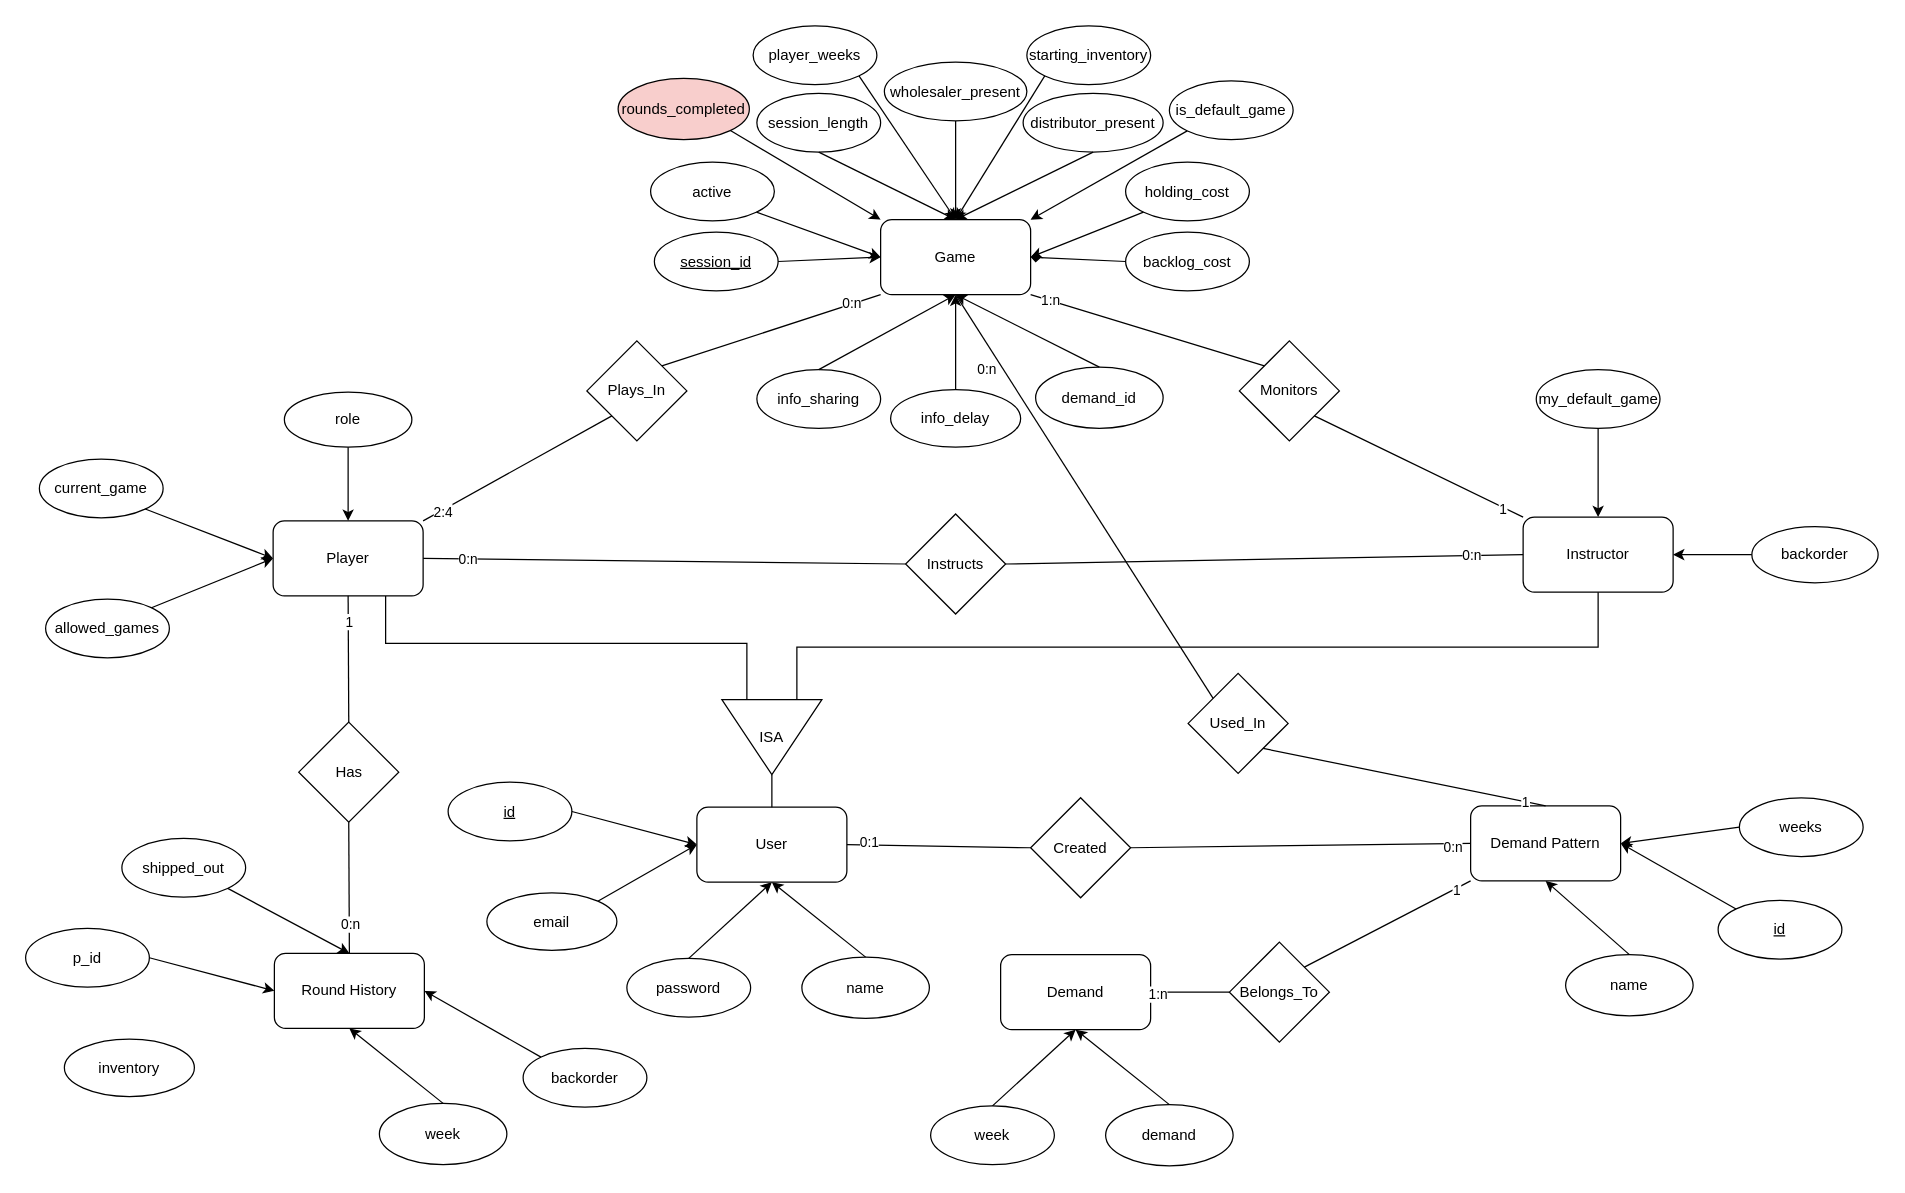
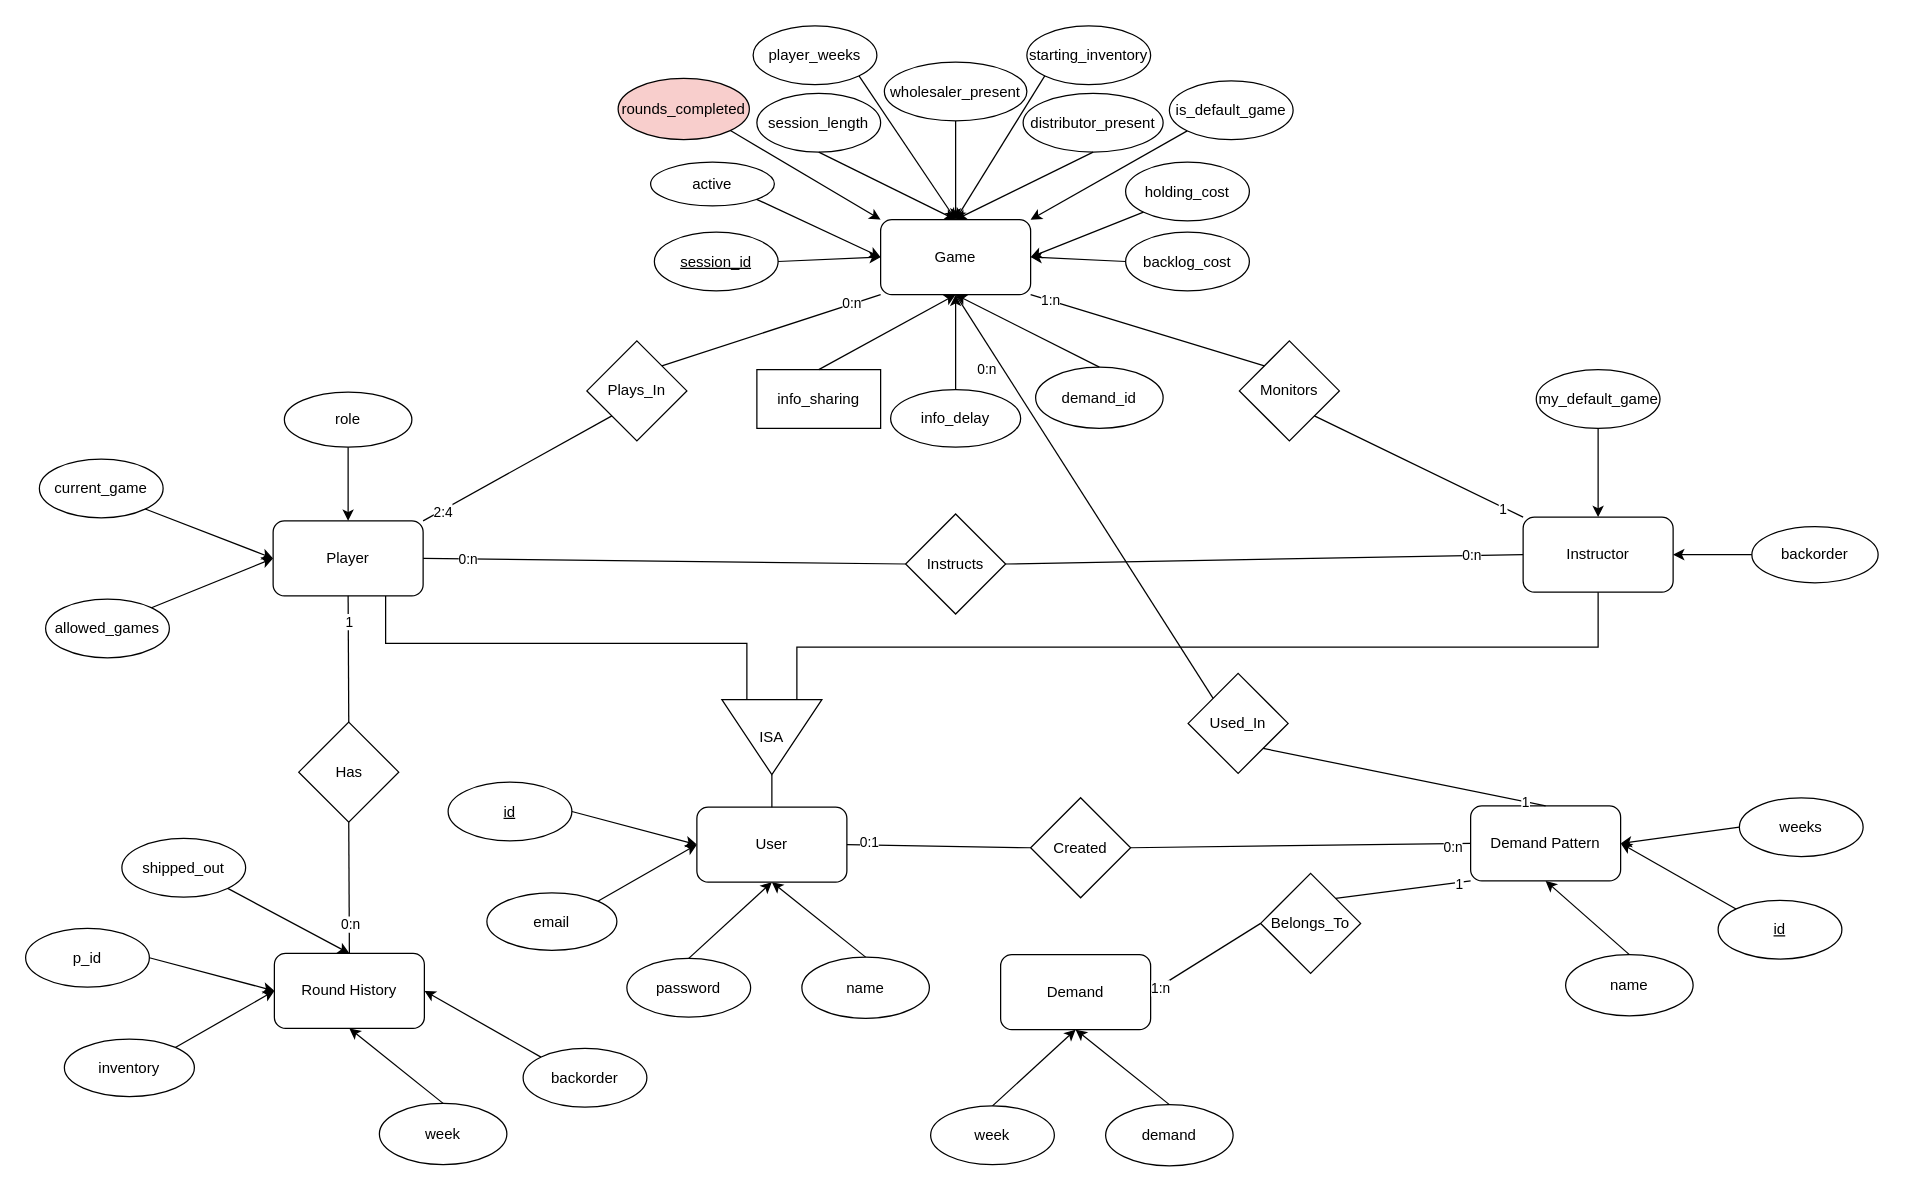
node "active": size 124x59 -> 124x44
edge "backlog_cost" -> "Game": arrowhead diamond -> classic
node "info_sharing": shape ellipse -> rectangle
node "Belongs_To": moved (1279, 992) -> (1311, 923)
edge "inventory" -> "Round History": added
